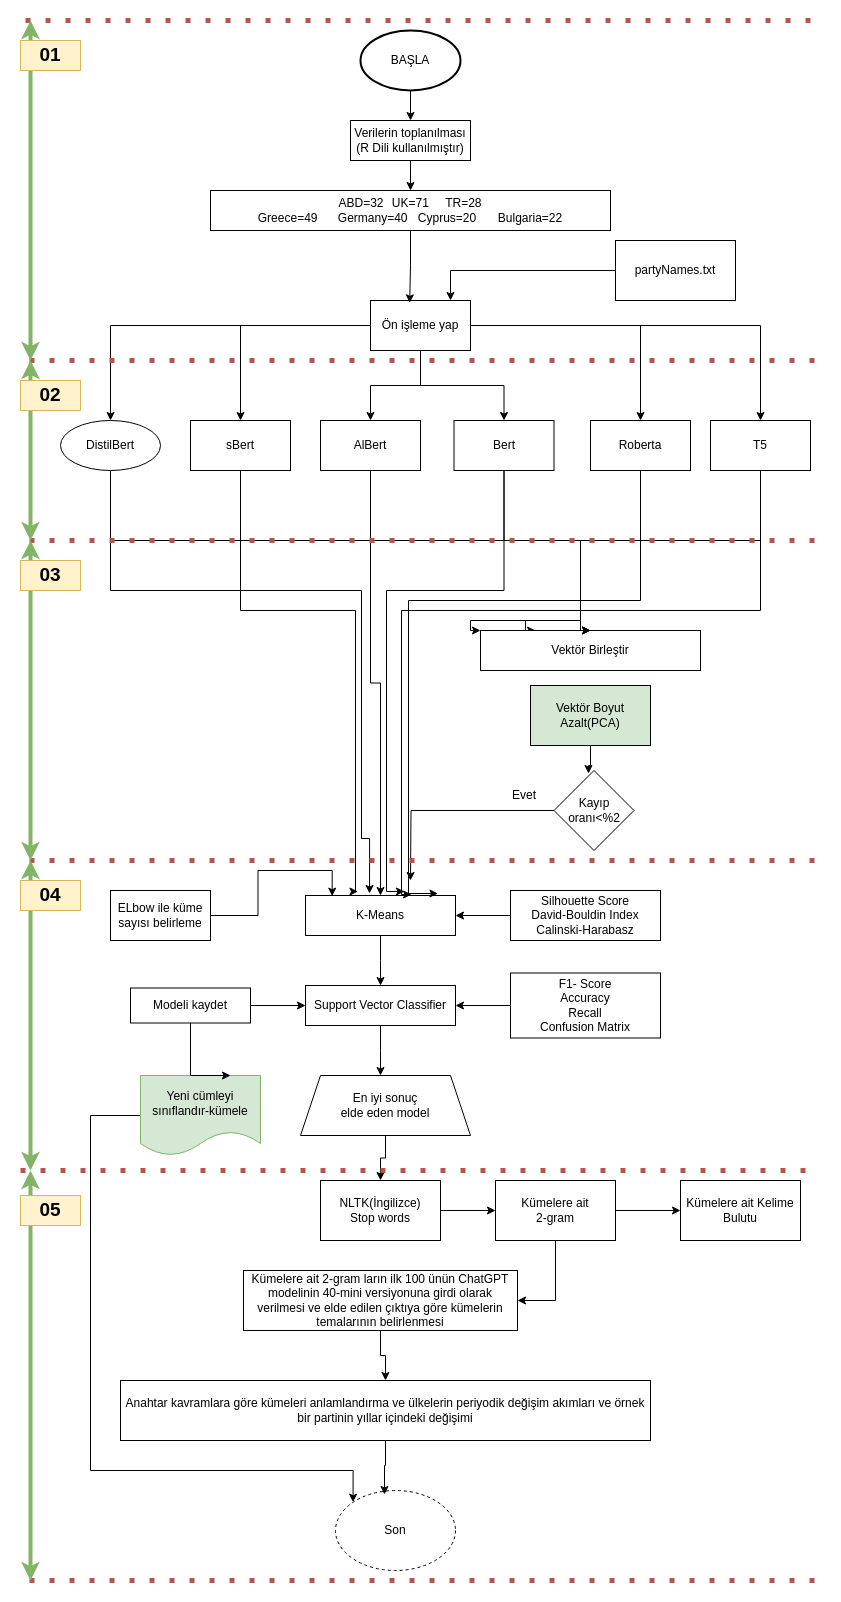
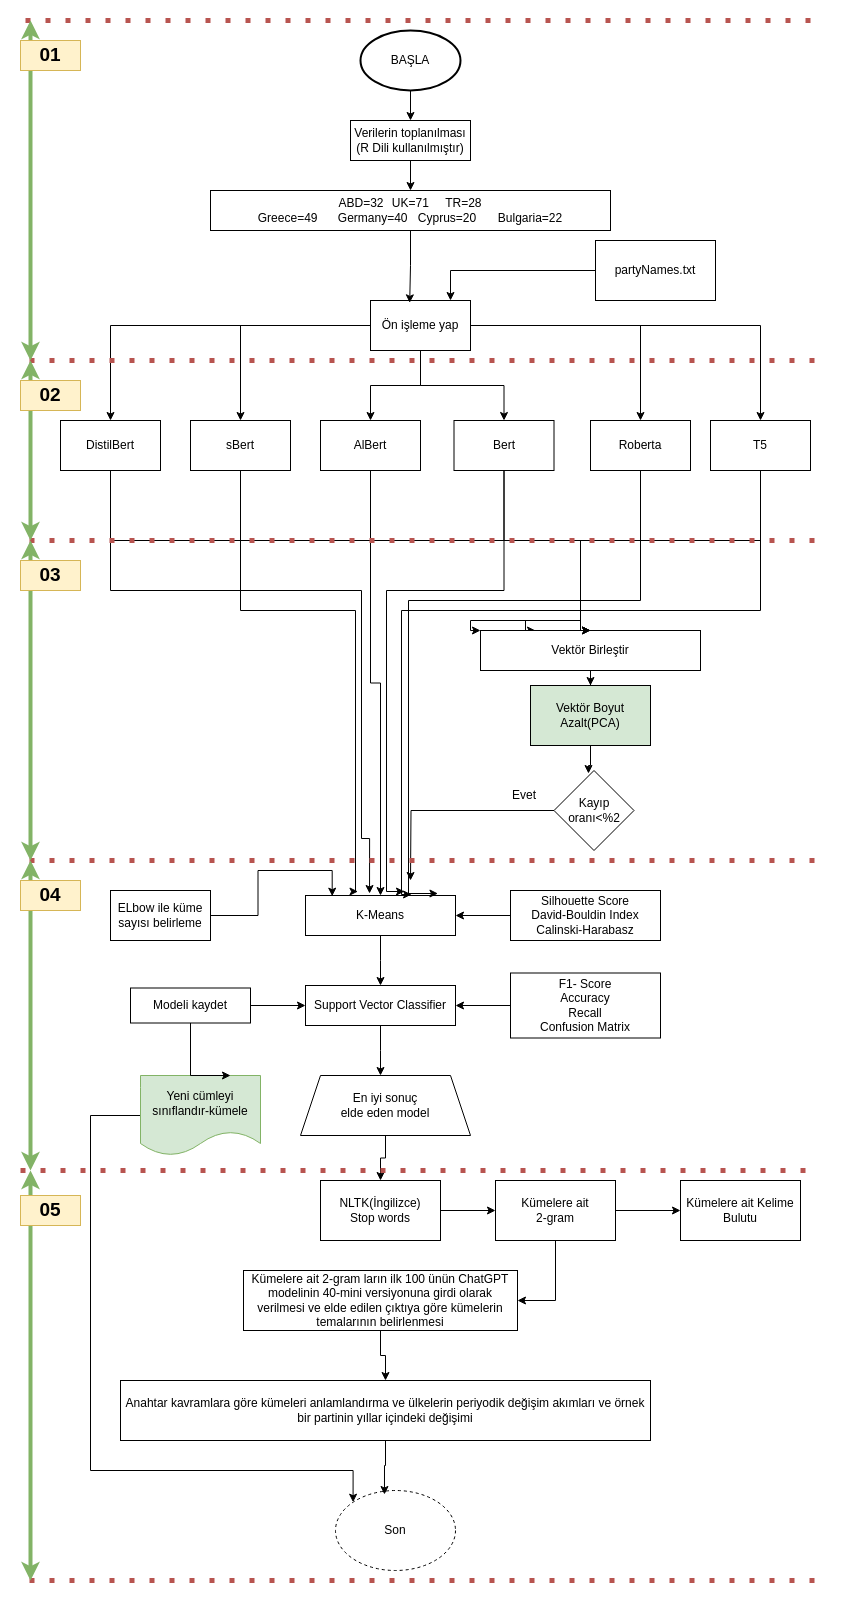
node "partyNames.txt": moved (676, 271) -> (656, 271)
node "DistilBert": shape ellipse -> rectangle
edge "Vektör Birleştir" -> "Vektör Boyut Azalt(PCA)": added
